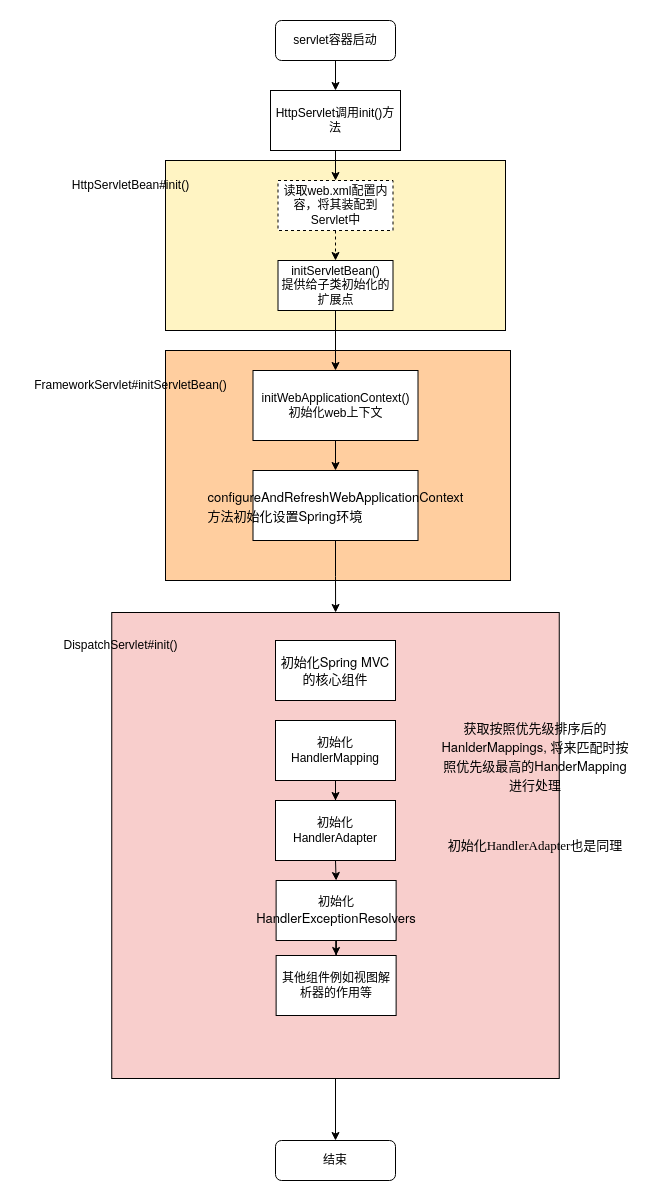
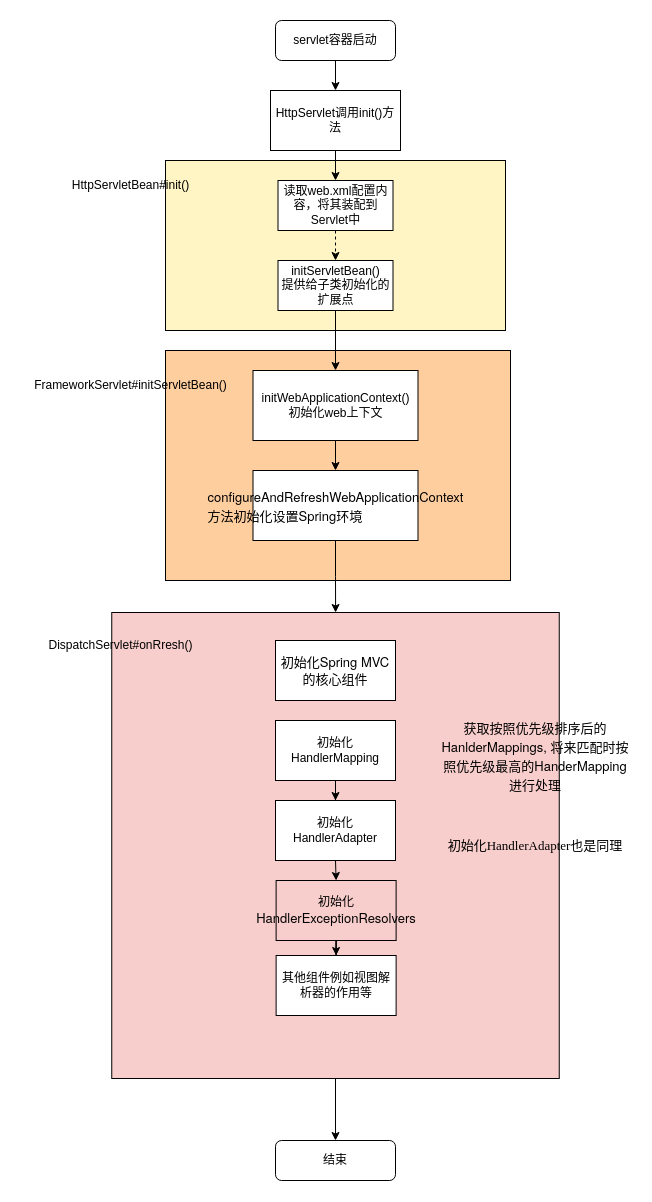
node "读取web.xml配置内容，将其装配到Servlet中": style dashed -> solid
node "DispatchServlet#init()": label "DispatchServlet#init()" -> "DispatchServlet#onRresh()"
node "初始化HandlerExceptionResolvers": fillcolor #ffffff -> #f8cecc
